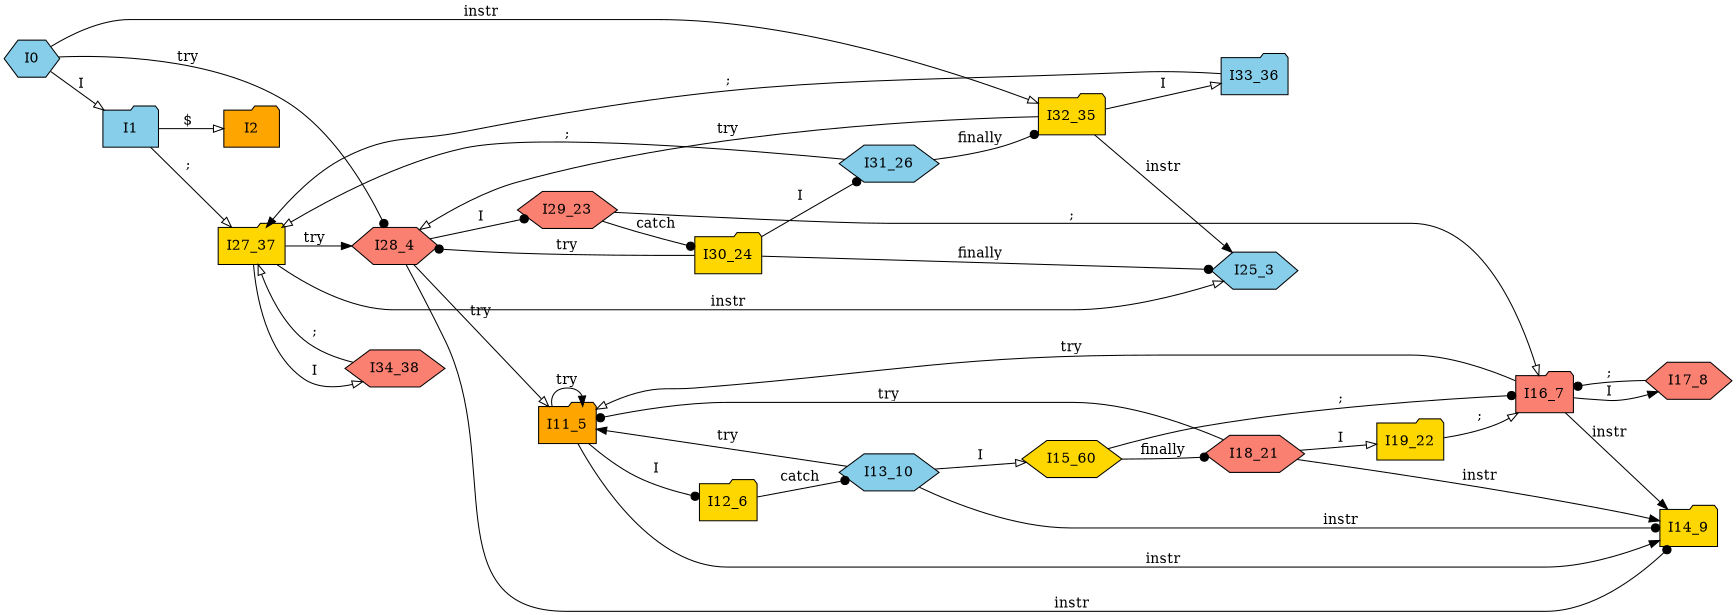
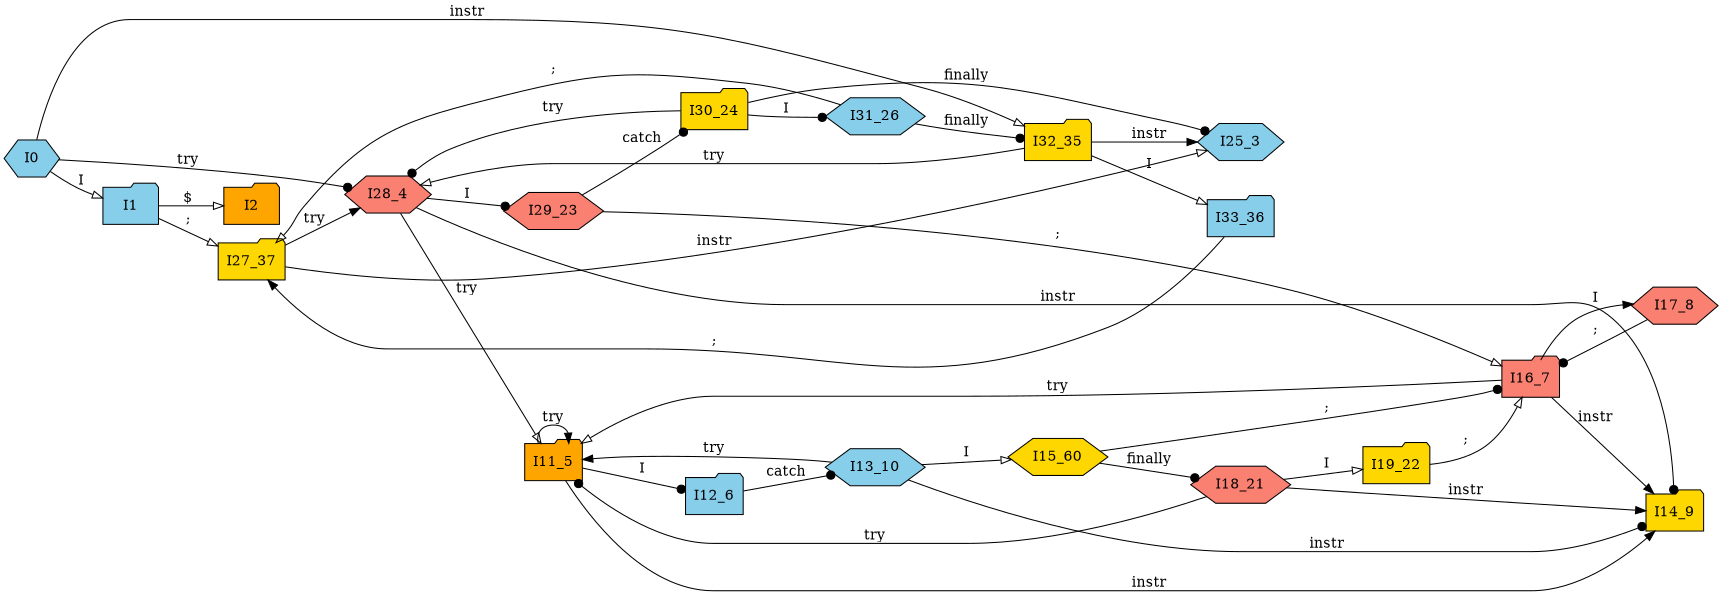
node "I34_38": removed
node "I12_6": fillcolor gold -> skyblue
